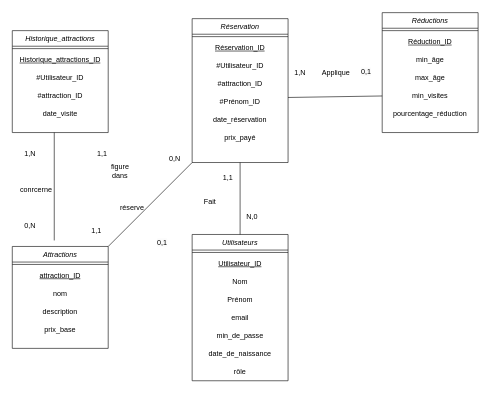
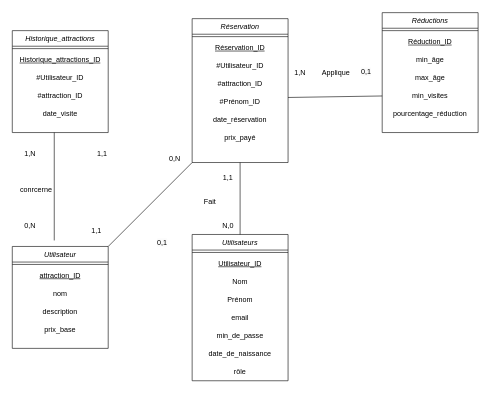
node "figure dans": removed
node "réserve": removed
node "N,0": moved (252, 216) -> (228, 225)
node "Attractions": label "Attractions" -> "Utilisateur"
